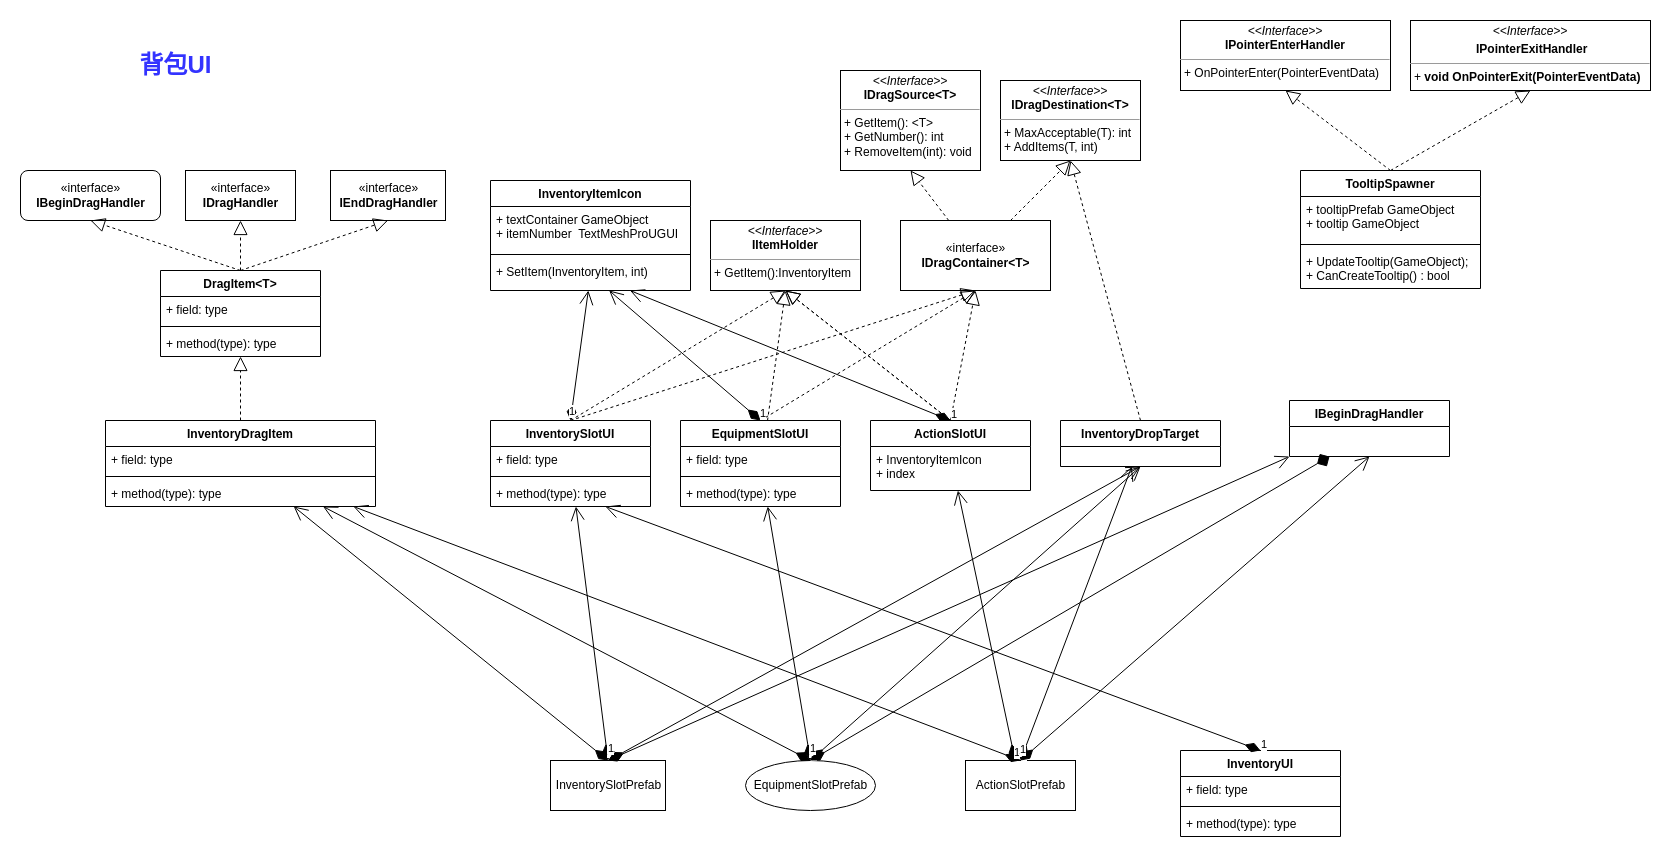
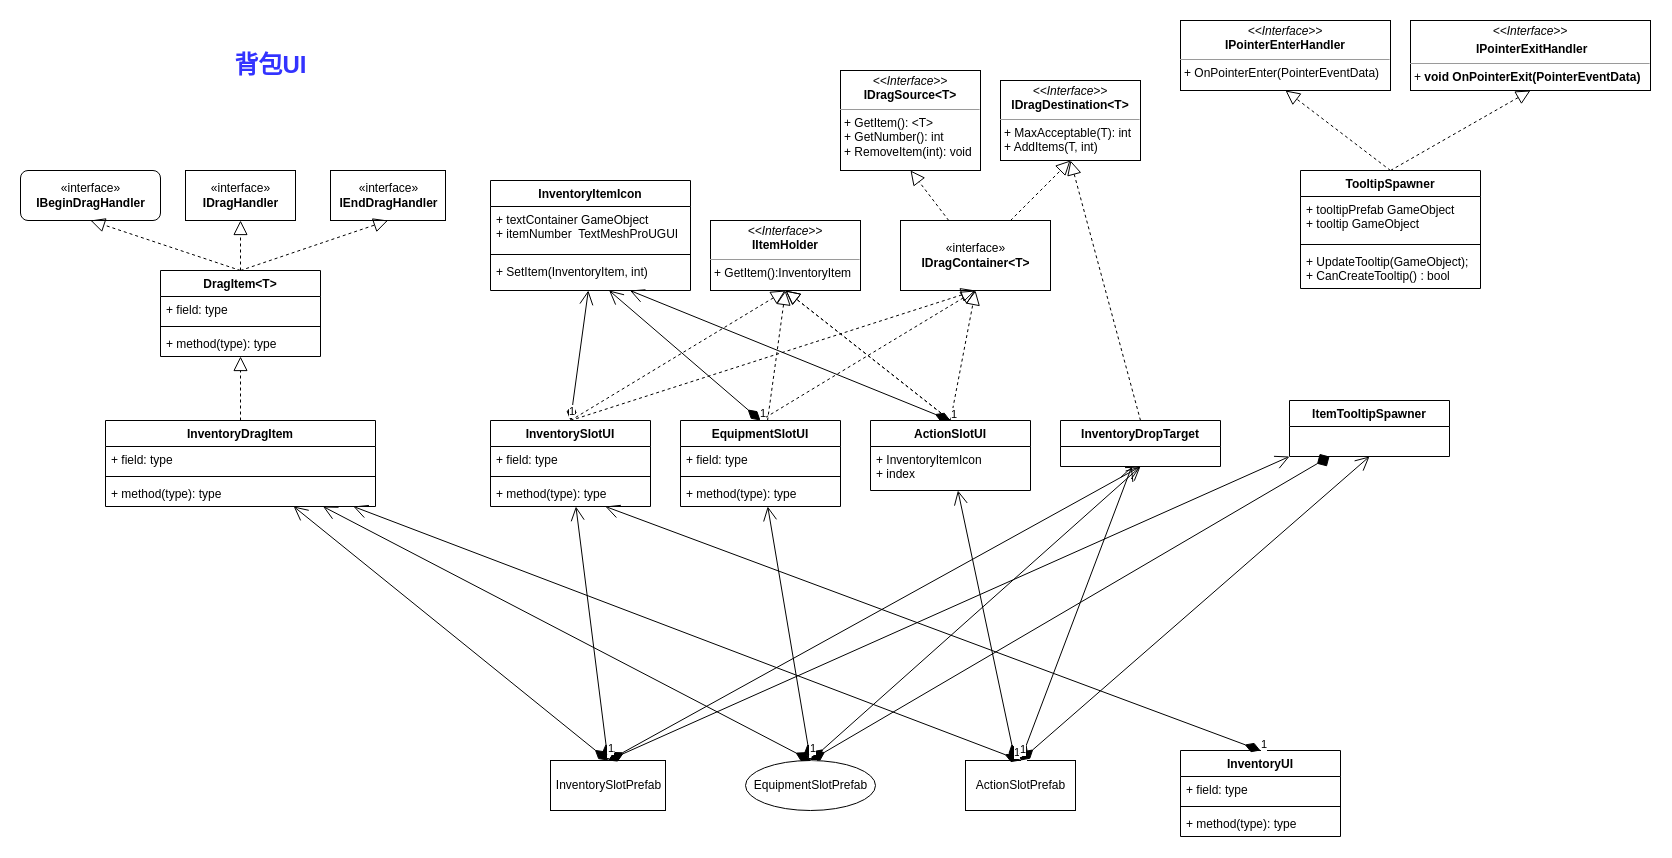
node "背包UI": moved (176, 66) -> (271, 66)
node "IBeginDragHandler": label "IBeginDragHandler" -> "ItemTooltipSpawner"
